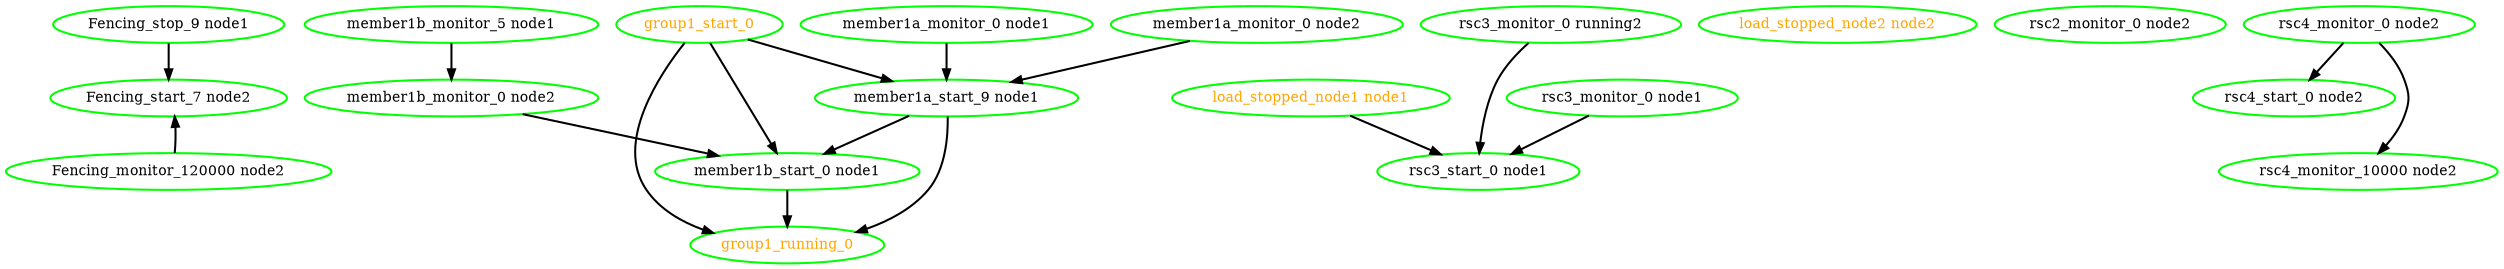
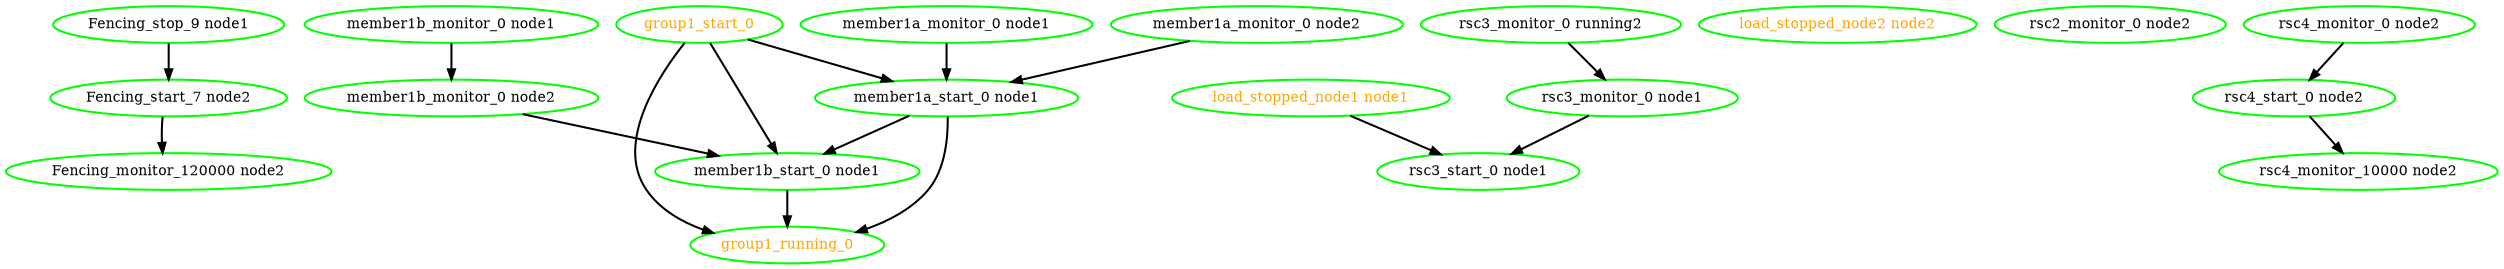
node "member1b_monitor_5 node1": label "member1b_monitor_5 node1" -> "member1b_monitor_0 node1"
edge "rsc3_monitor_0 running2" -> "rsc3_start_0 node1": now "rsc3_monitor_0 running2" -> "rsc3_monitor_0 node1"
edge "rsc4_monitor_0 node2" -> "rsc4_monitor_10000 node2": now "rsc4_start_0 node2" -> "rsc4_monitor_10000 node2"
node "member1a_start_9 node1": label "member1a_start_9 node1" -> "member1a_start_0 node1"
edge "Fencing_monitor_120000 node2" -> "Fencing_start_7 node2": reversed
